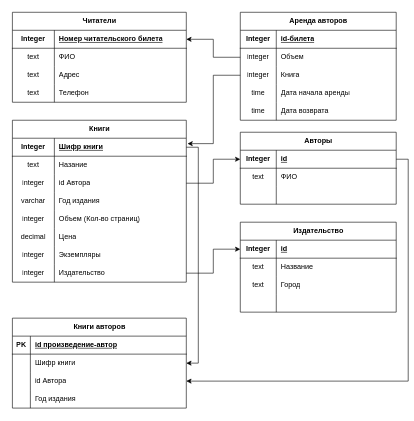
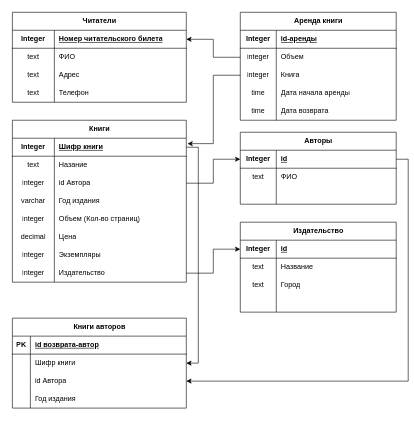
node "Аренда авторов": label "Аренда авторов" -> "Аренда книги"
node "id-билета": label "id-билета" -> "id-аренды"
node "id произведение-автор": label "id произведение-автор" -> "id возврата-автор"
